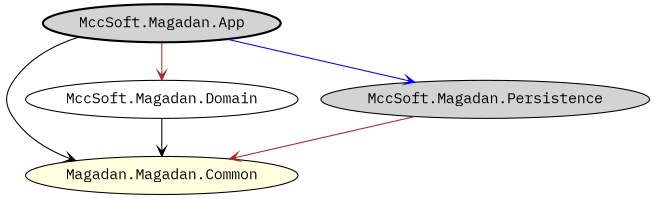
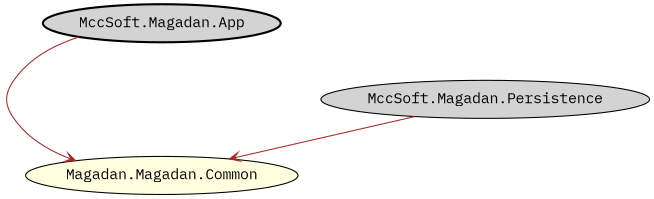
edge "MccSoft.Magadan.App" -> "MccSoft.Magadan.Persistence": removed
edge "MccSoft.Magadan.App" -> "Magadan.Magadan.Common": color black -> brown
node "MccSoft.Magadan.Domain": removed
